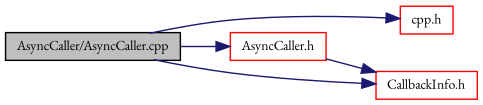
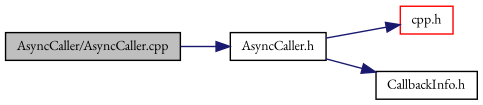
edge "AsyncCaller/AsyncCaller.cpp" -> "cpp.h": now "AsyncCaller.h" -> "cpp.h"
node "AsyncCaller.h": color red -> black
edge "AsyncCaller/AsyncCaller.cpp" -> "CallbackInfo.h": removed
node "CallbackInfo.h": color red -> black
